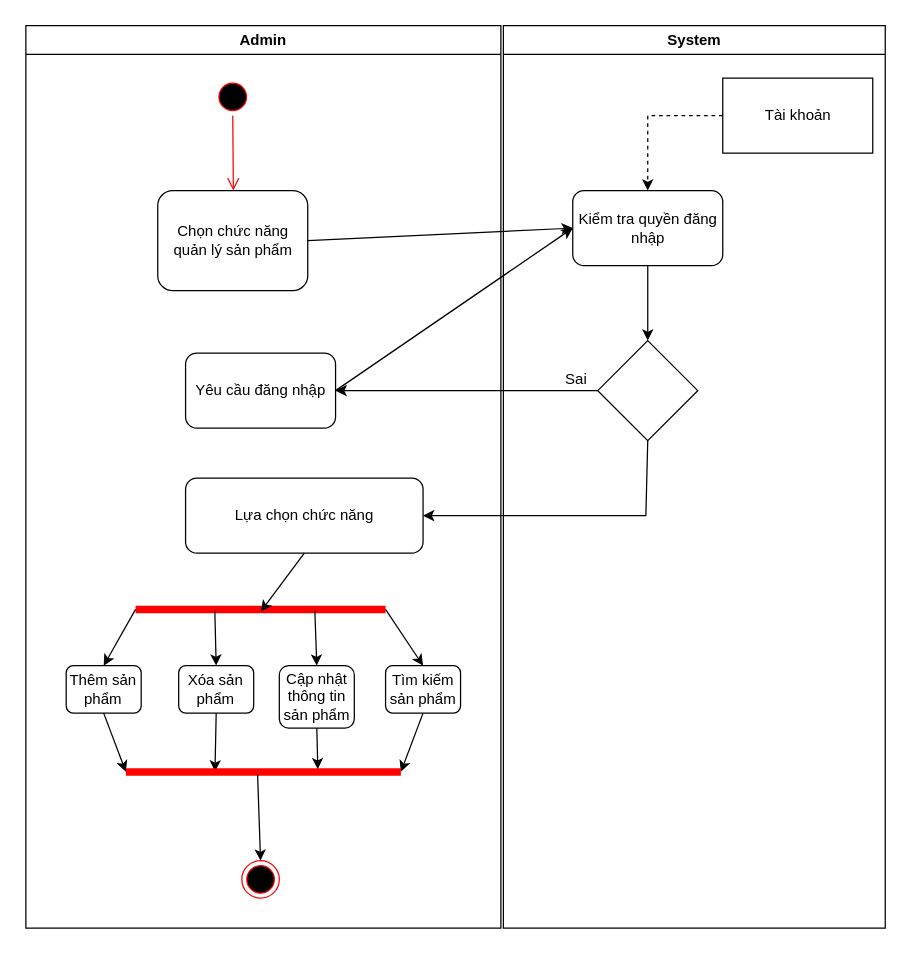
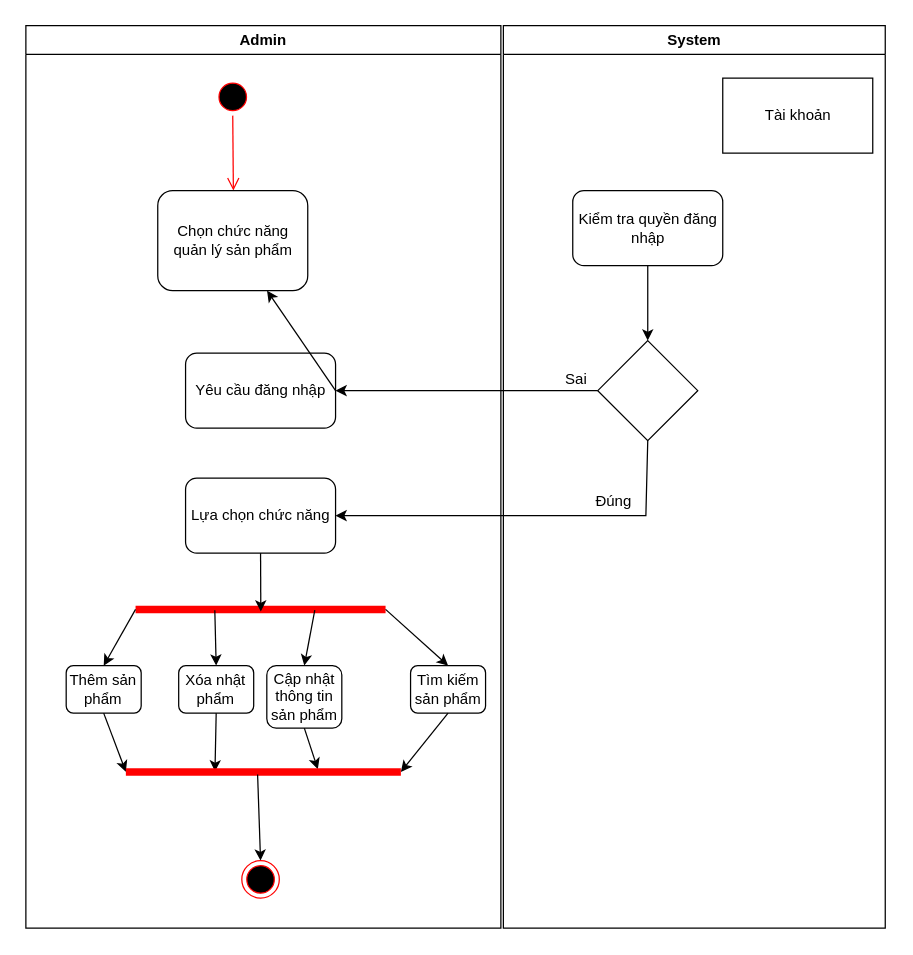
edge "Tài khoản" -> "Kiểm tra quyền đăng nhập": removed
edge "Chọn chức năng quản lý sản phẩm" -> "Kiểm tra quyền đăng nhập": removed
edge "Yêu cầu đăng nhập" -> "Kiểm tra quyền đăng nhập": now "Yêu cầu đăng nhập" -> "Chọn chức năng quản lý sản phẩm"
node "Đúng": added
node "Lựa chọn chức năng": size 238x75 -> 150x75
node "Xóa sản phẩm": label "Xóa sản phẩm" -> "Xóa nhật phẩm"
node "Tìm kiếm sản phẩm": moved (423, 689) -> (448, 689)
node "Cập nhật thông tin sản phẩm": moved (317, 697) -> (304, 697)
